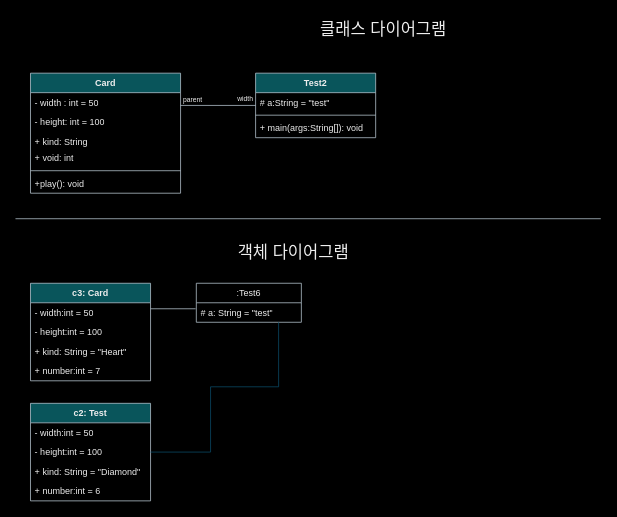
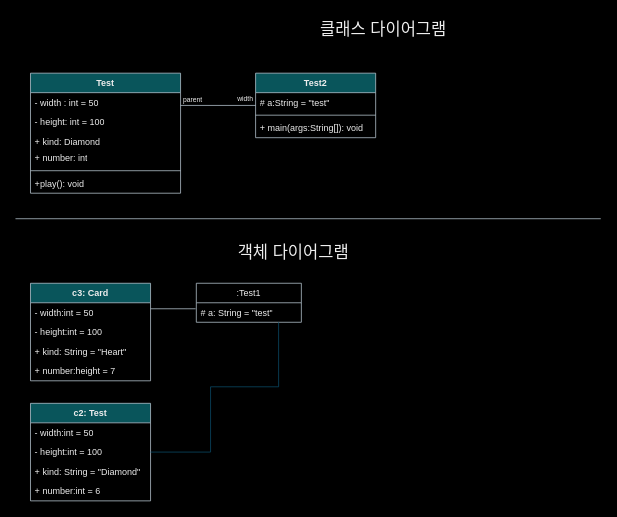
node "Card": label "Card" -> "Test"
node "+ kind: String": label "+ kind: String" -> "+ kind: Diamond"
node "+ void: int": label "+ void: int" -> "+ number: int"
node ":Test6": label ":Test6" -> ":Test1"
node "+ number:int = 7": label "+ number:int = 7" -> "+ number:height = 7"
